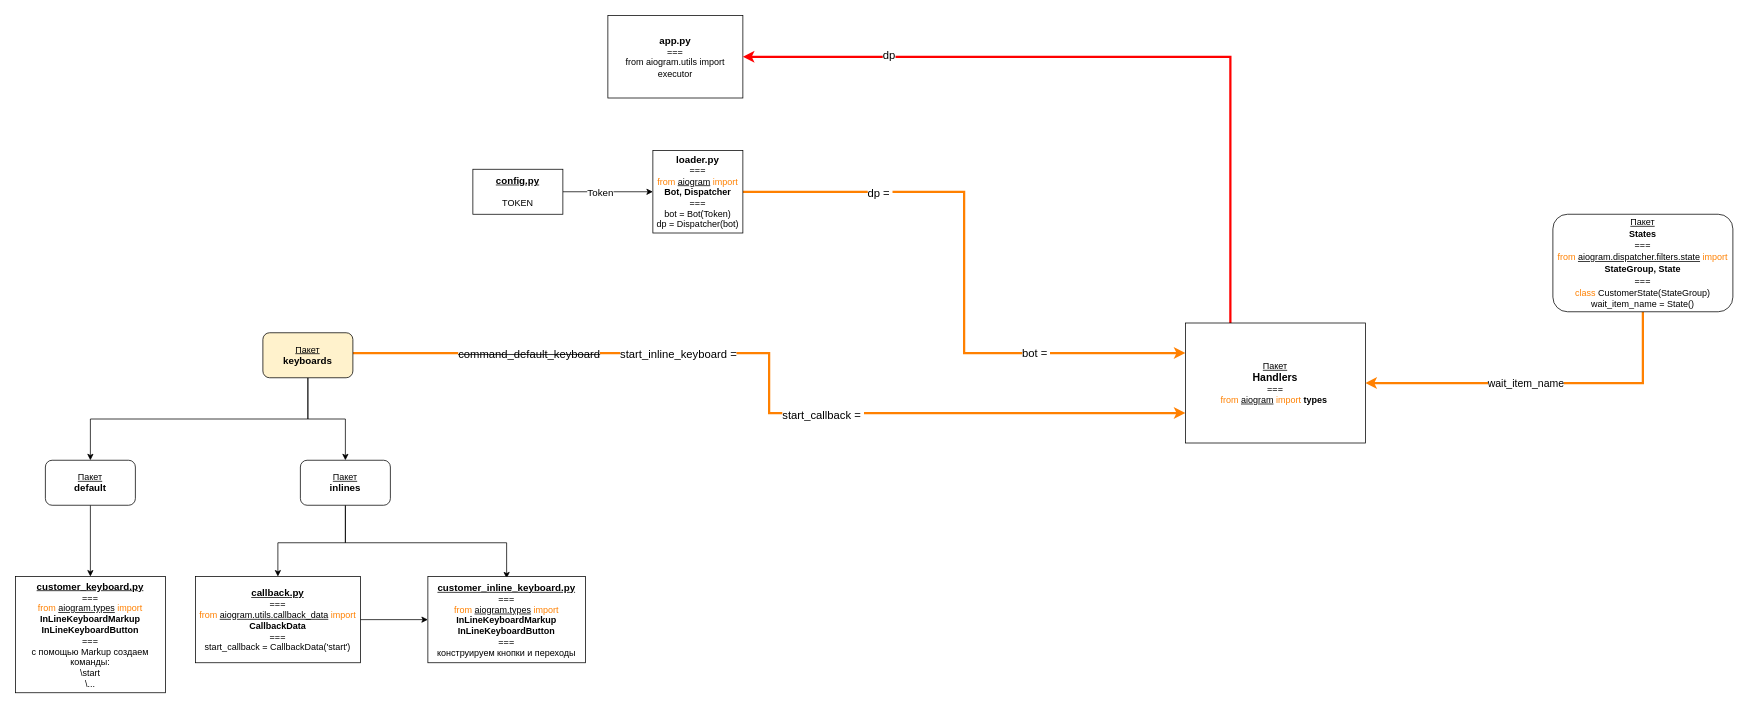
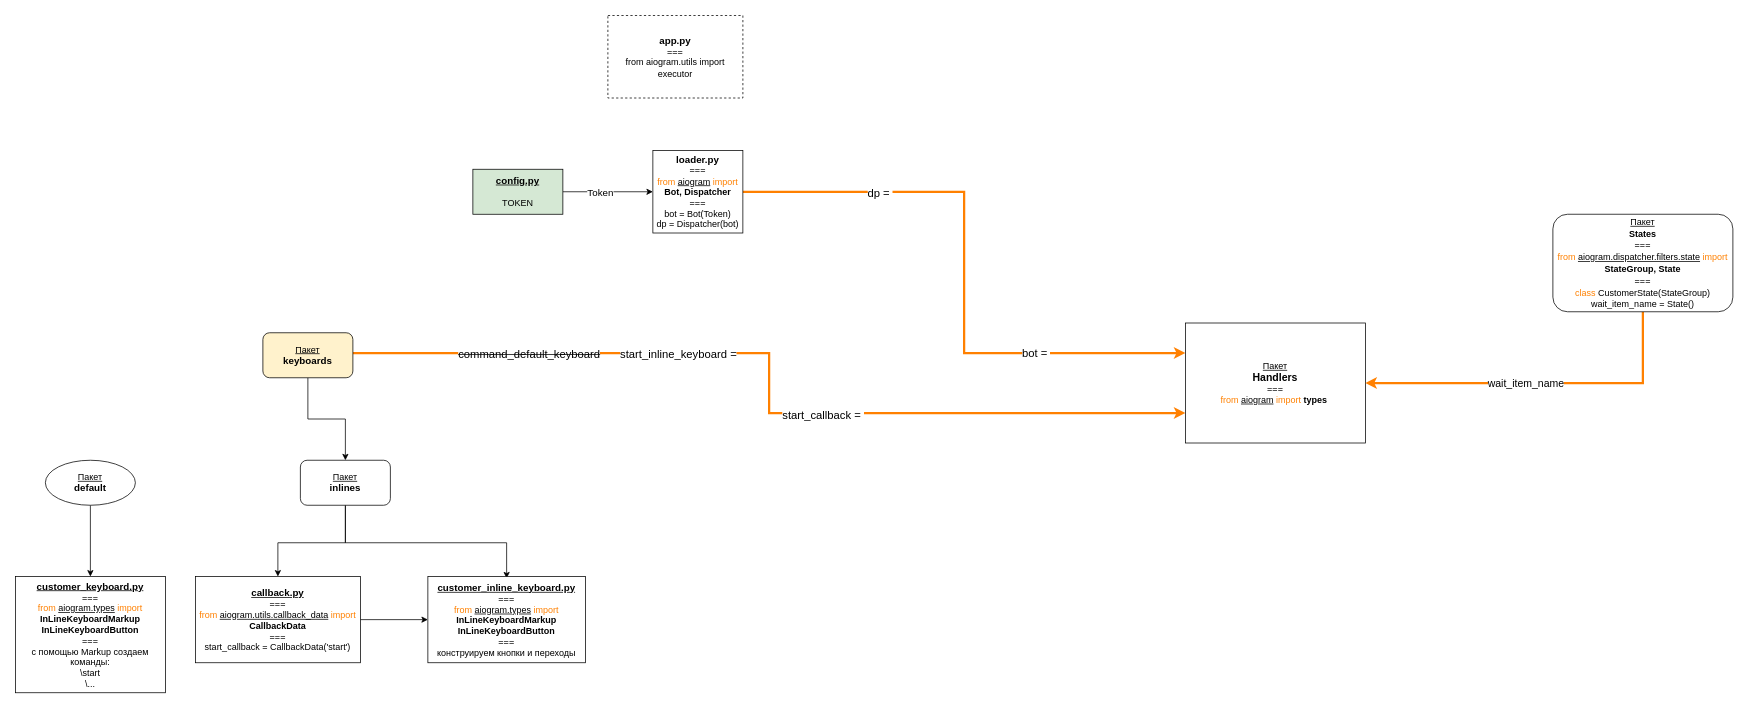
node "app.py === from aiogram.utils import executor": style solid -> dashed
edge "Пакет Handlers === from aiogram import types" -> "app.py === from aiogram.utils import executor": removed, label "dp"
node "config.py TOKEN": fillcolor #ffffff -> #d5e8d4
edge "Пакет keyboards" -> "Пакет default": removed
node "Пакет default": shape rounded rectangle -> ellipse
